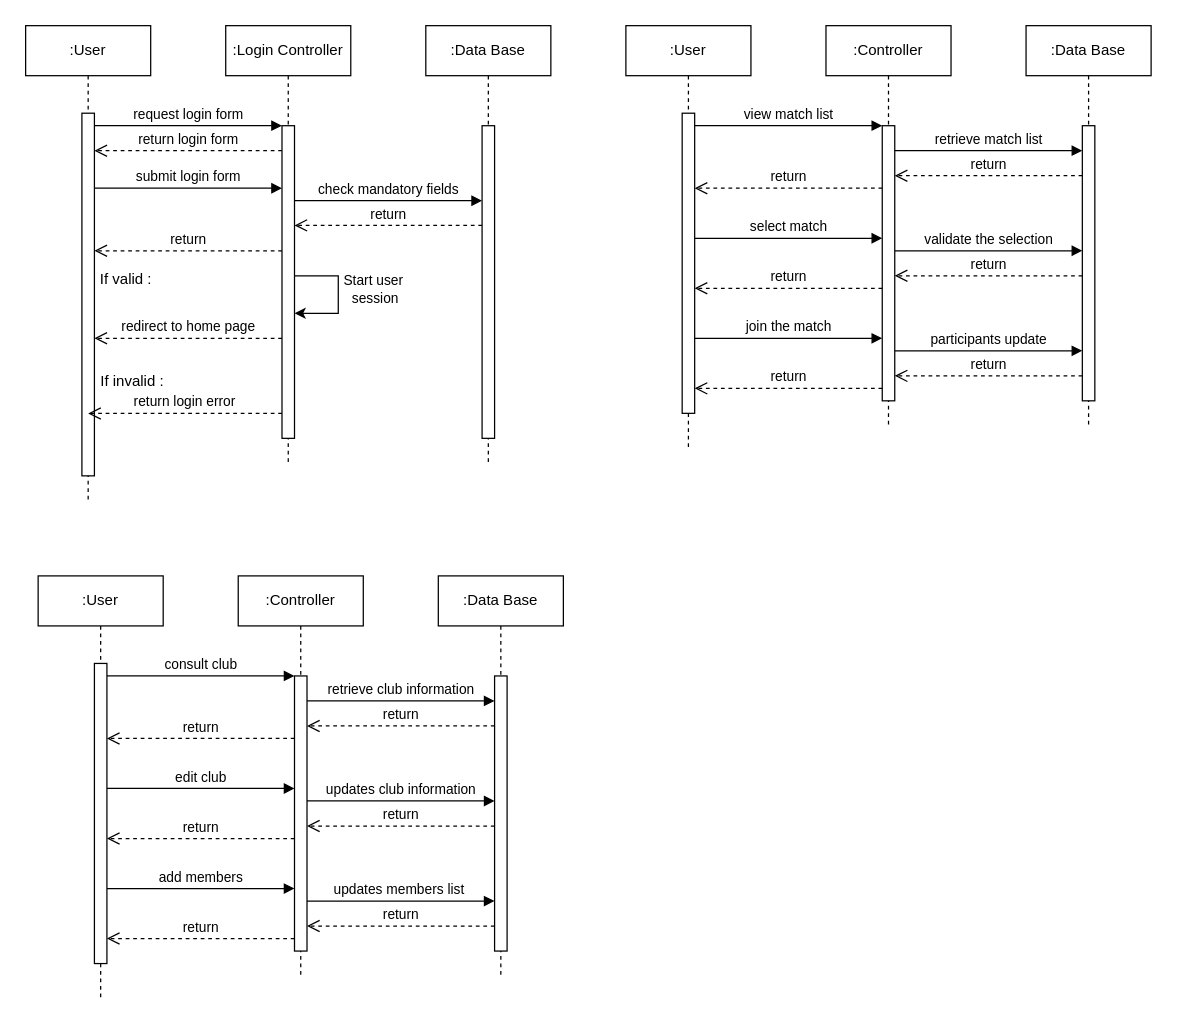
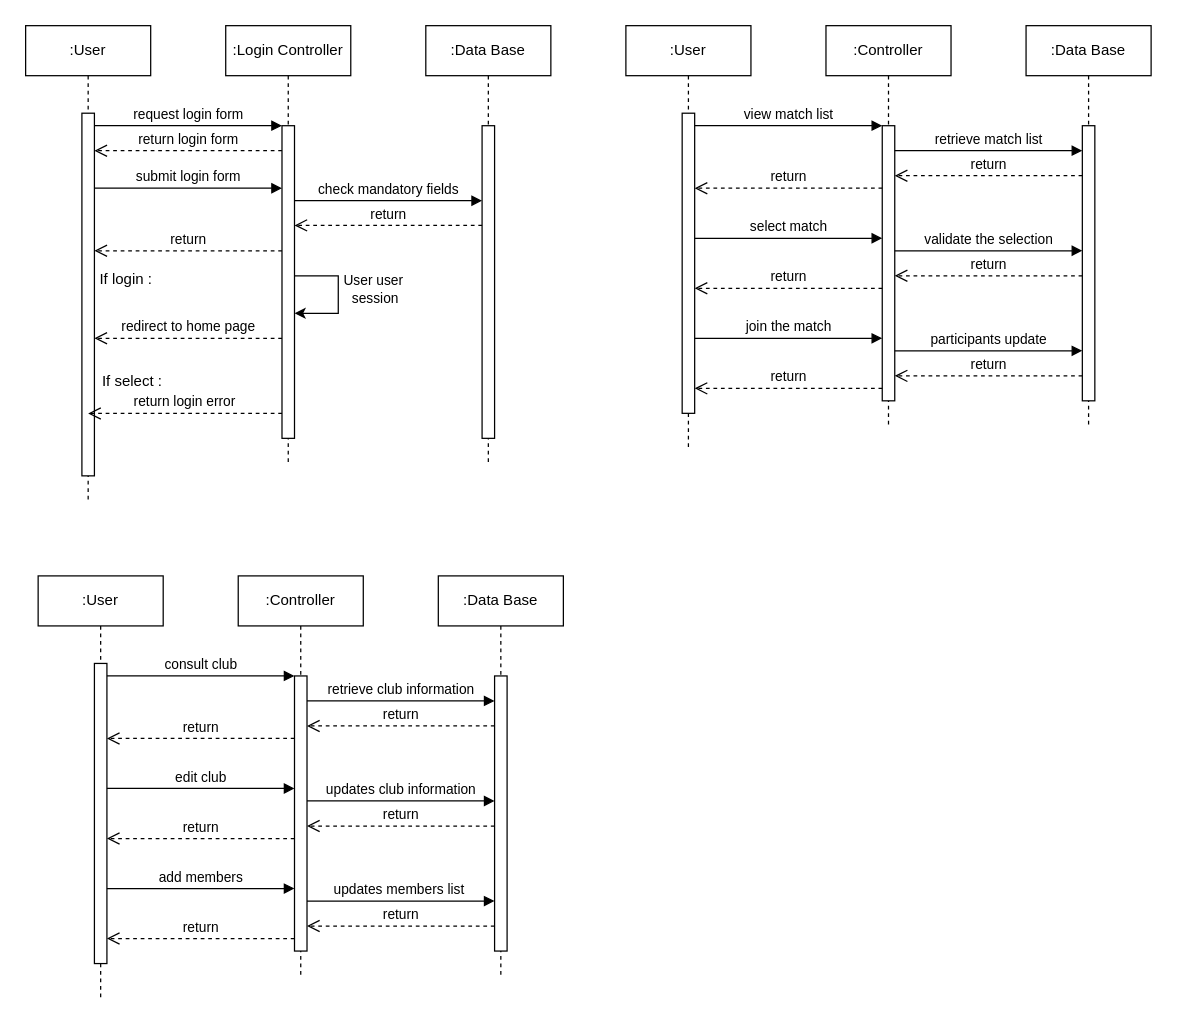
node "If valid :": label "If valid :" -> "If login :"
node "Start user session": label "Start user session" -> "User user session"
node "If invalid :": label "If invalid :" -> "If select :"
